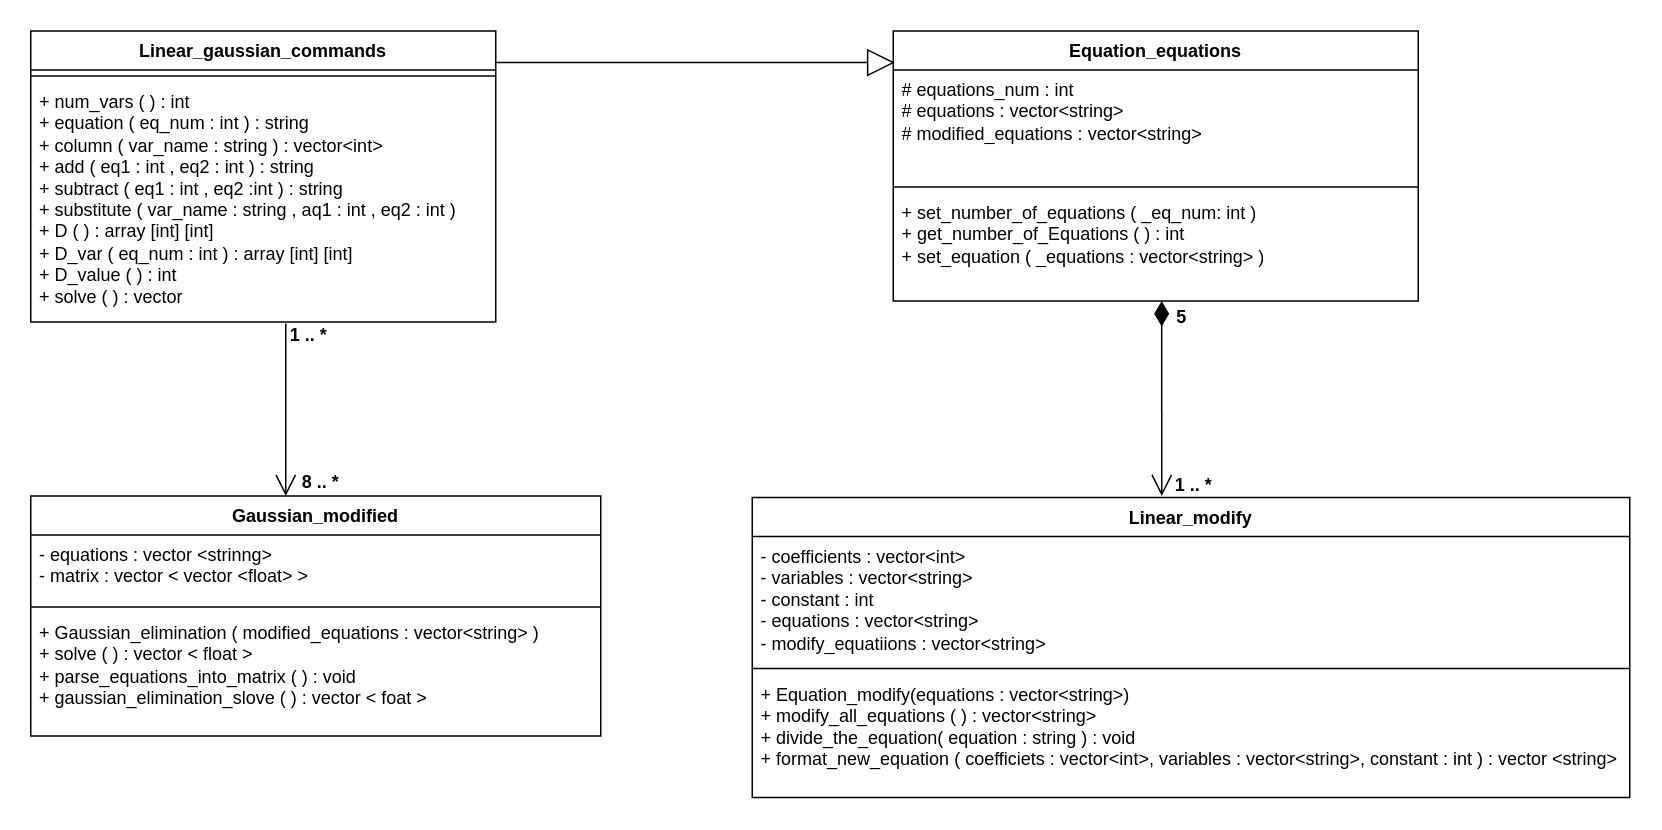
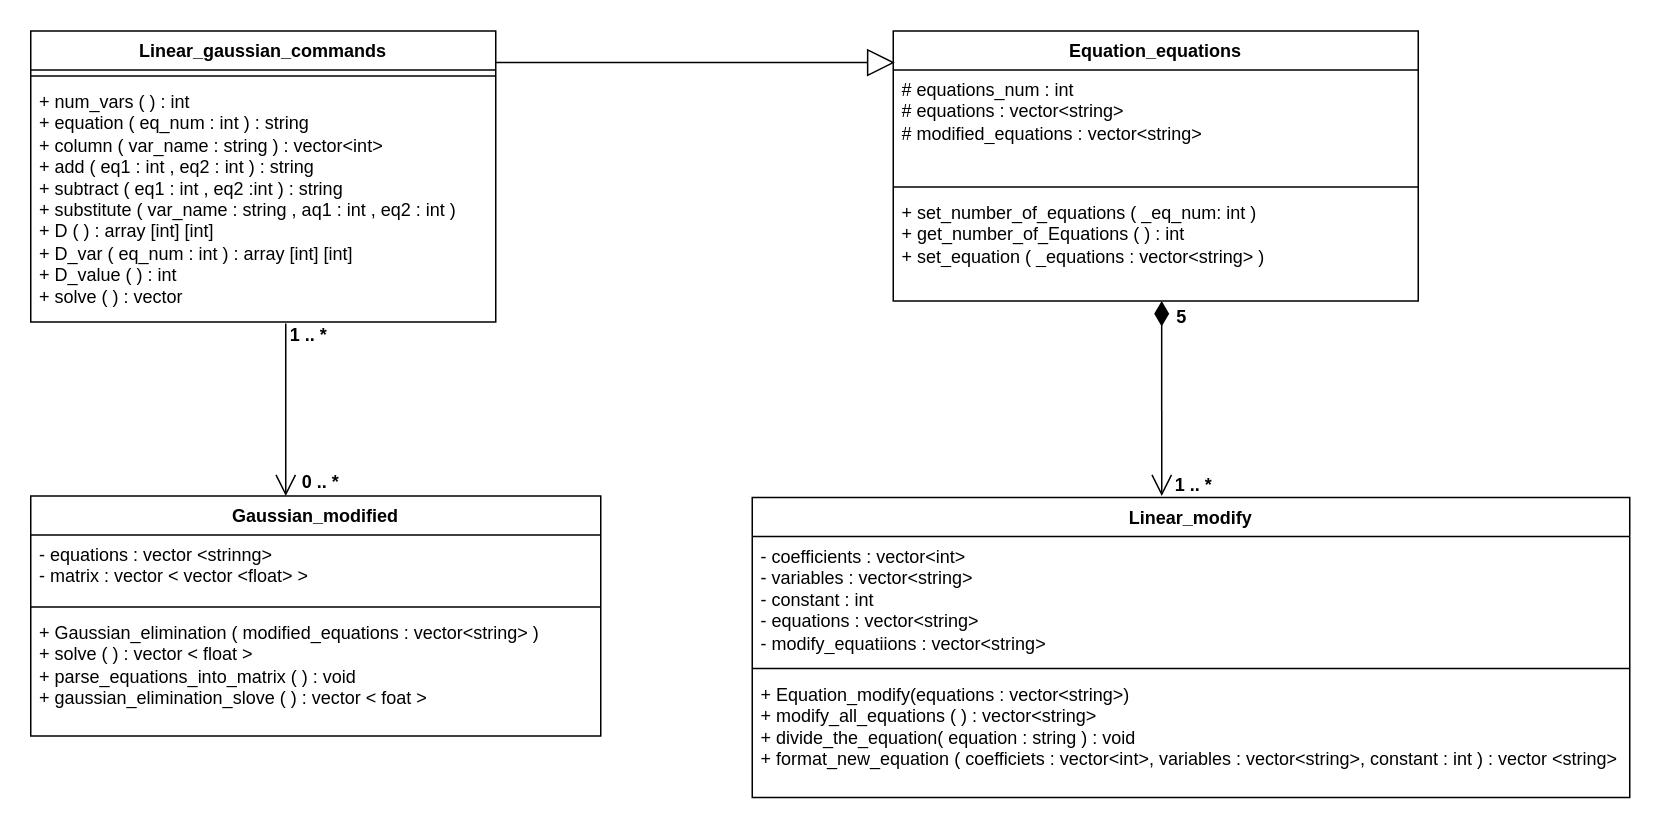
node "8 .. *": label "8 .. *" -> "0 .. *"
